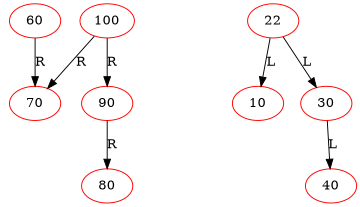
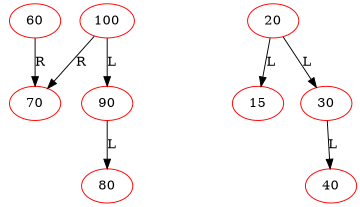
node "22": label "22" -> "20"
edge "100" -> "90": label "R" -> "L"
node "10": label "10" -> "15"
edge "90" -> "80": label "R" -> "L"
